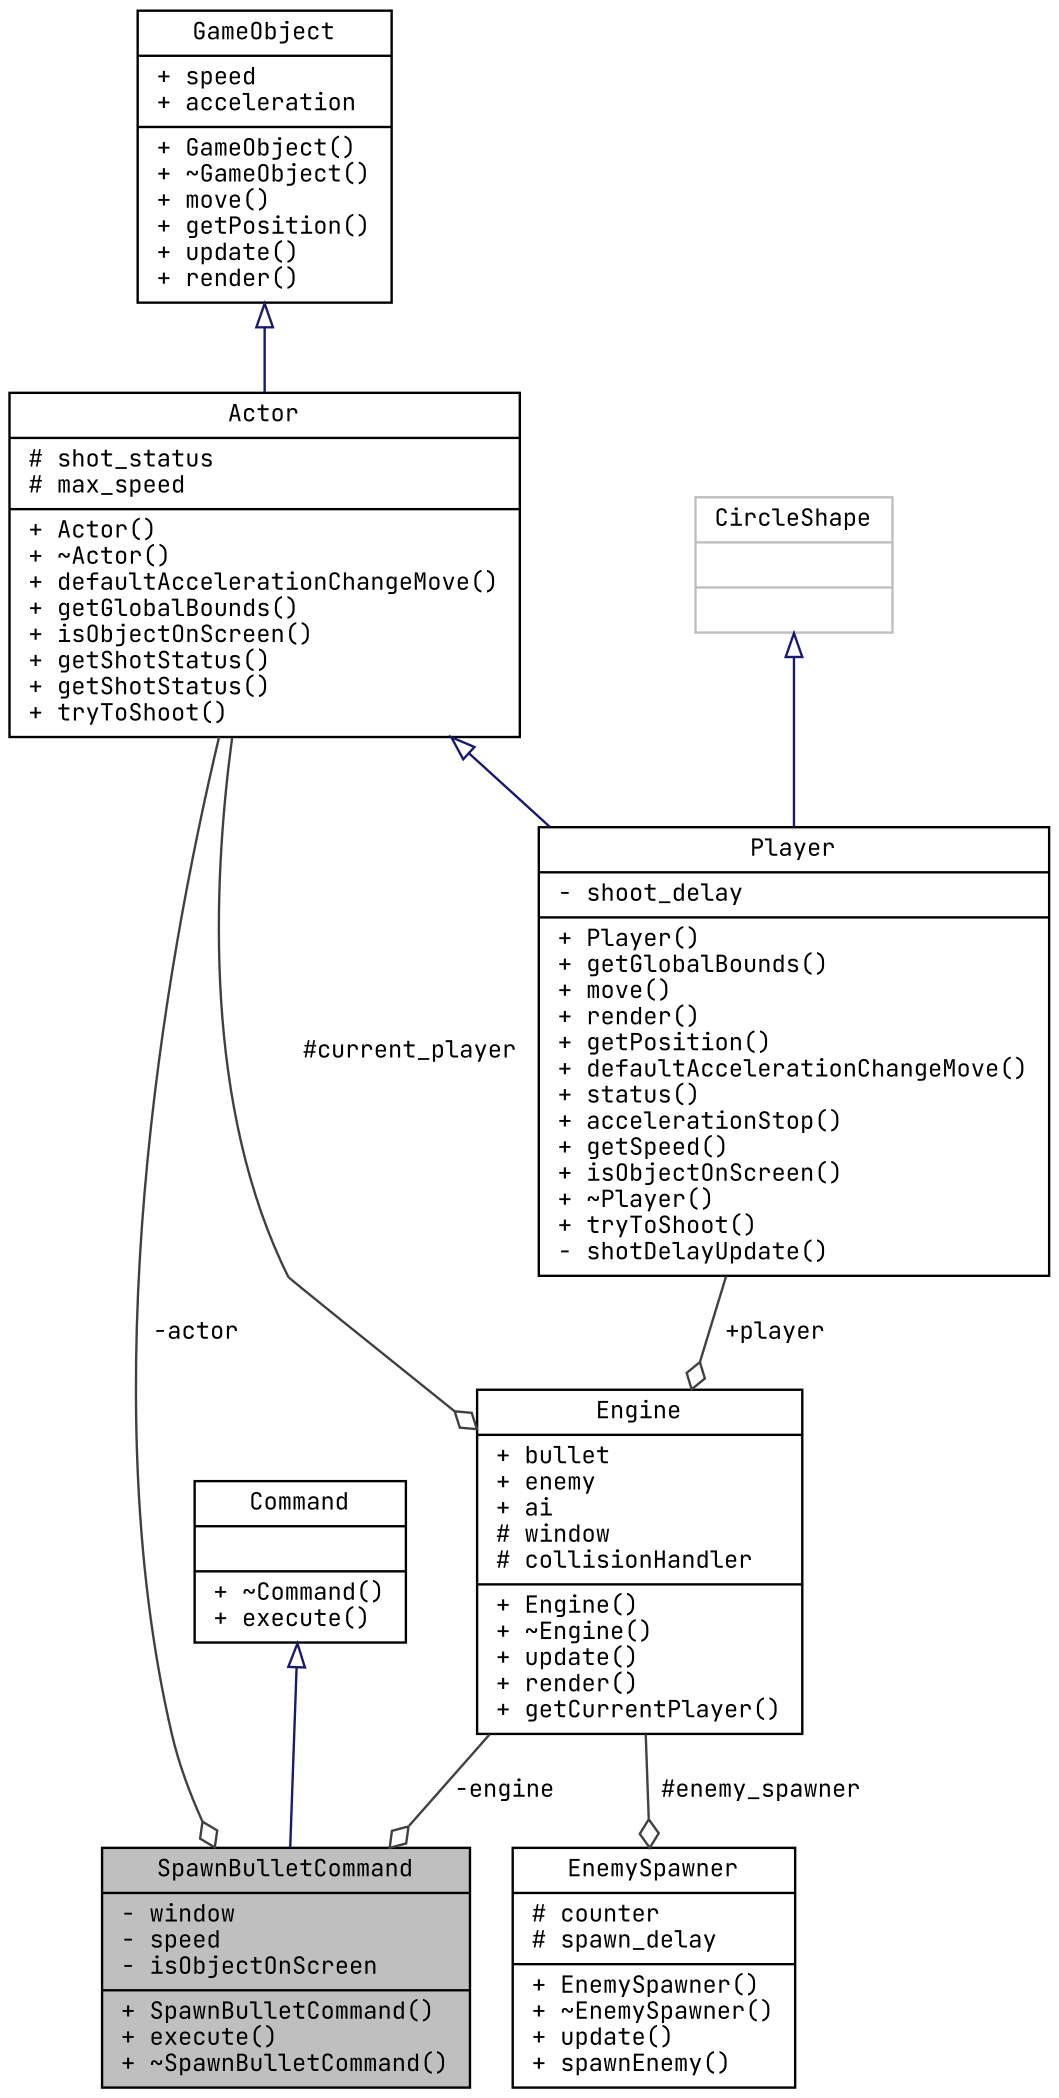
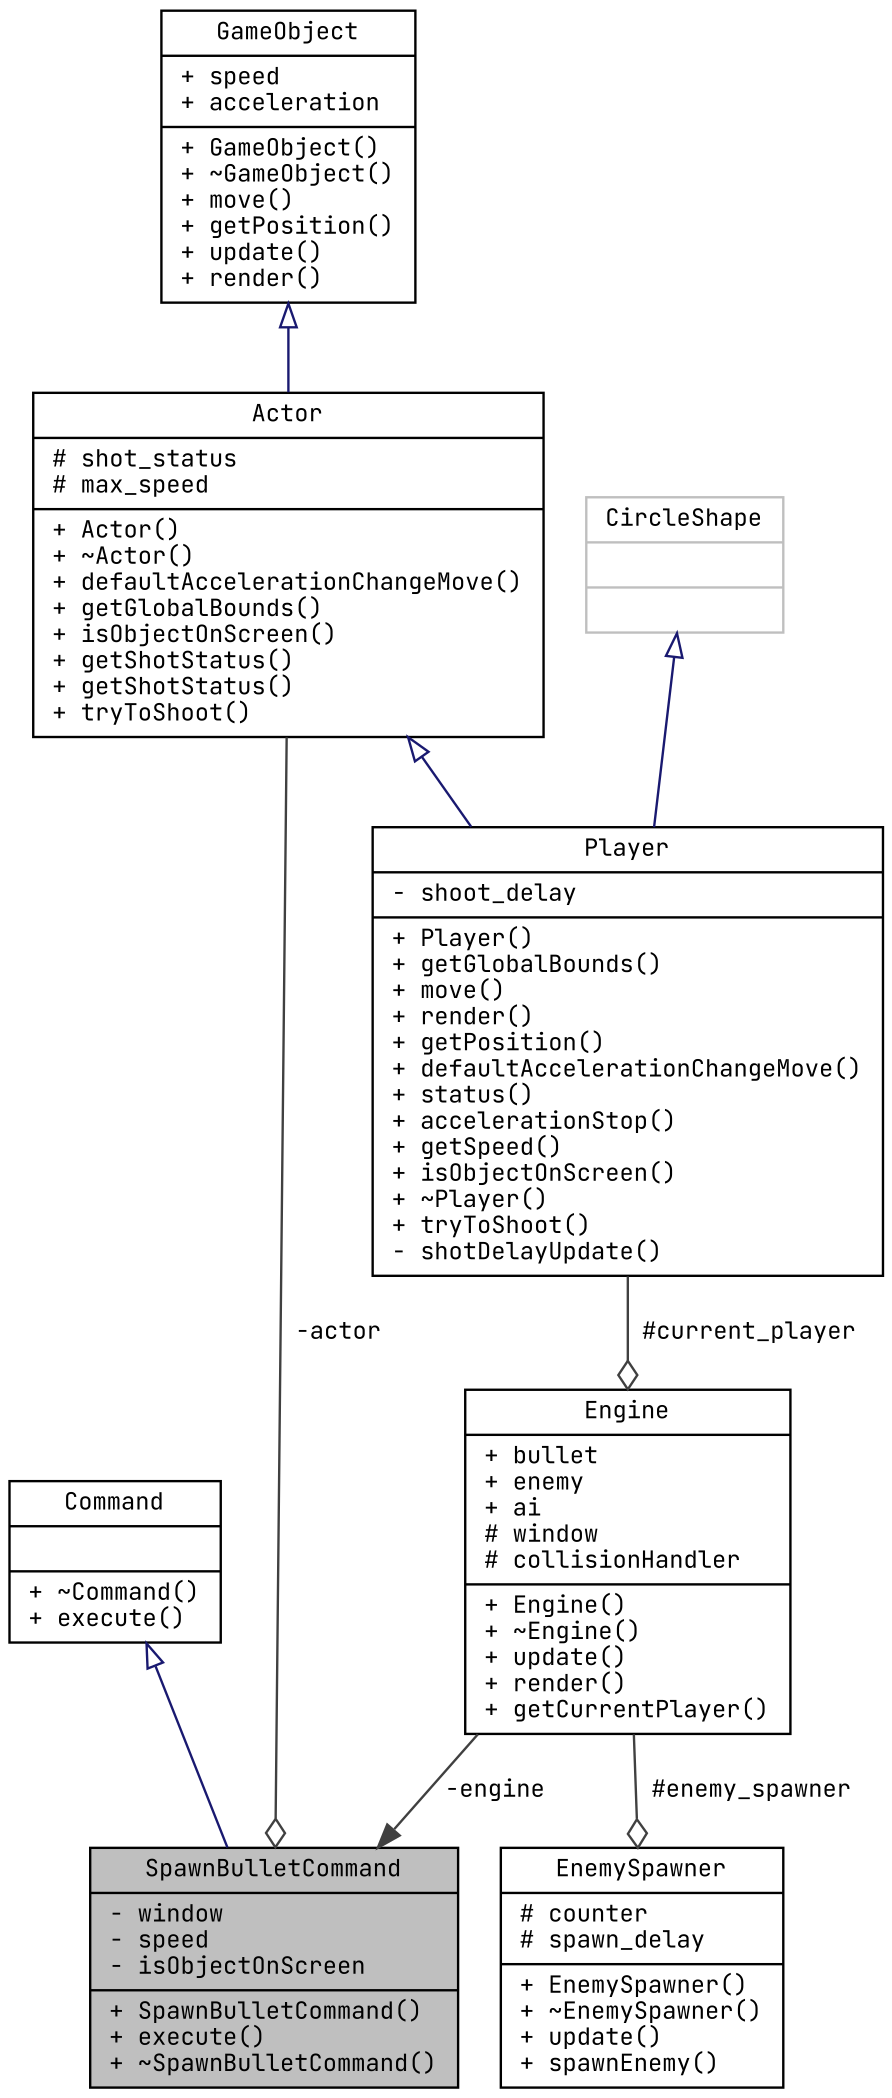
edge "Actor" -> "Engine": removed, label "#current_player"
edge "Player" -> "Engine": label " +player" -> " #current_player"
edge "Engine" -> "SpawnBulletCommand": arrowhead odiamond -> normal
